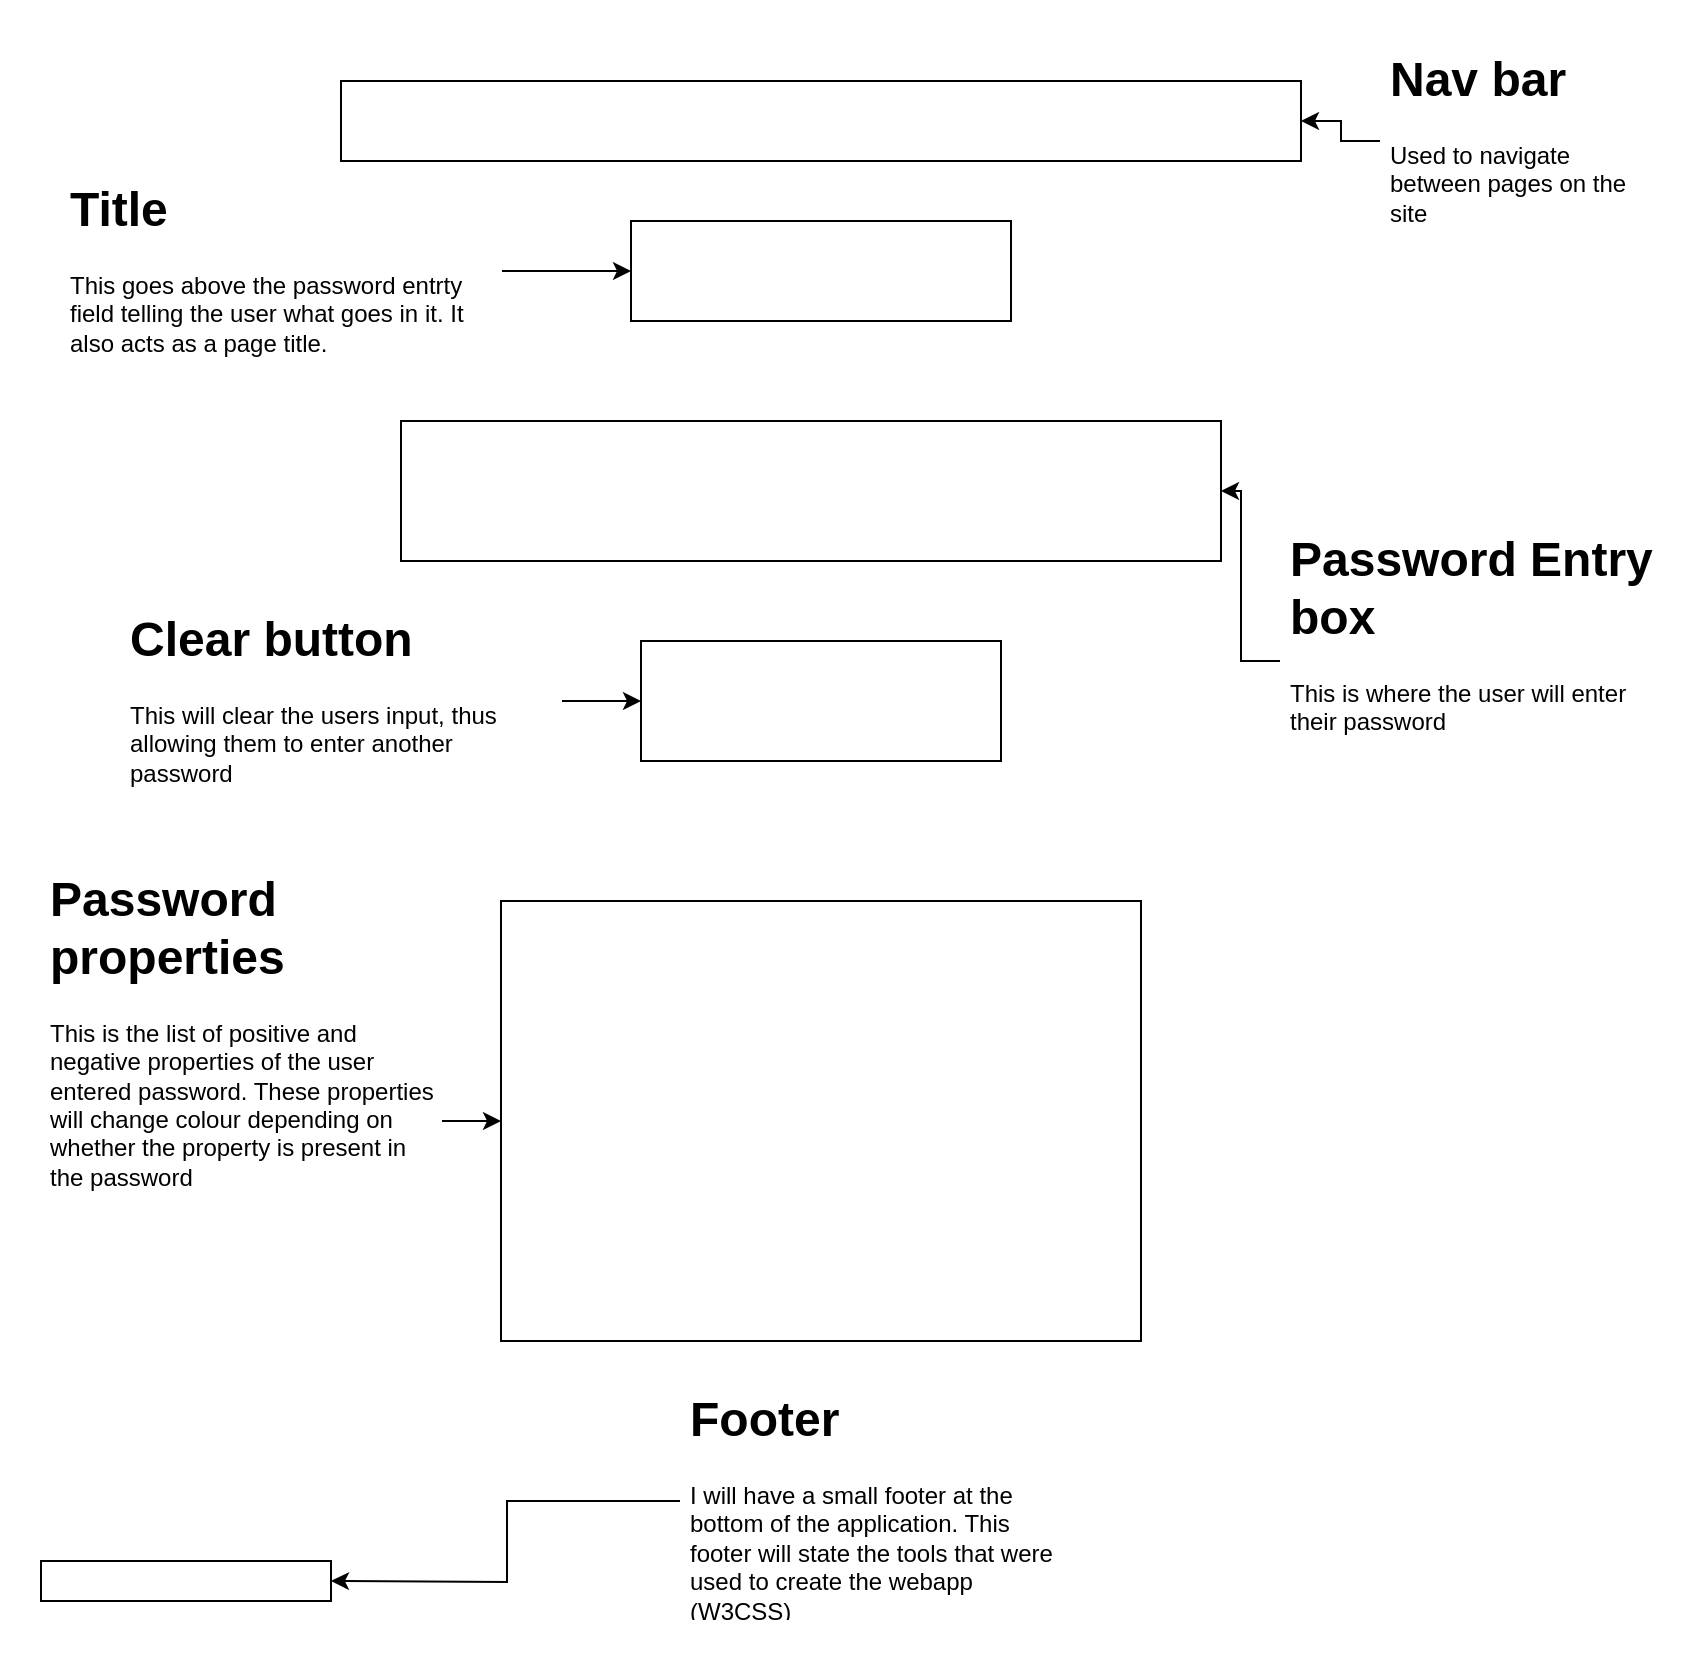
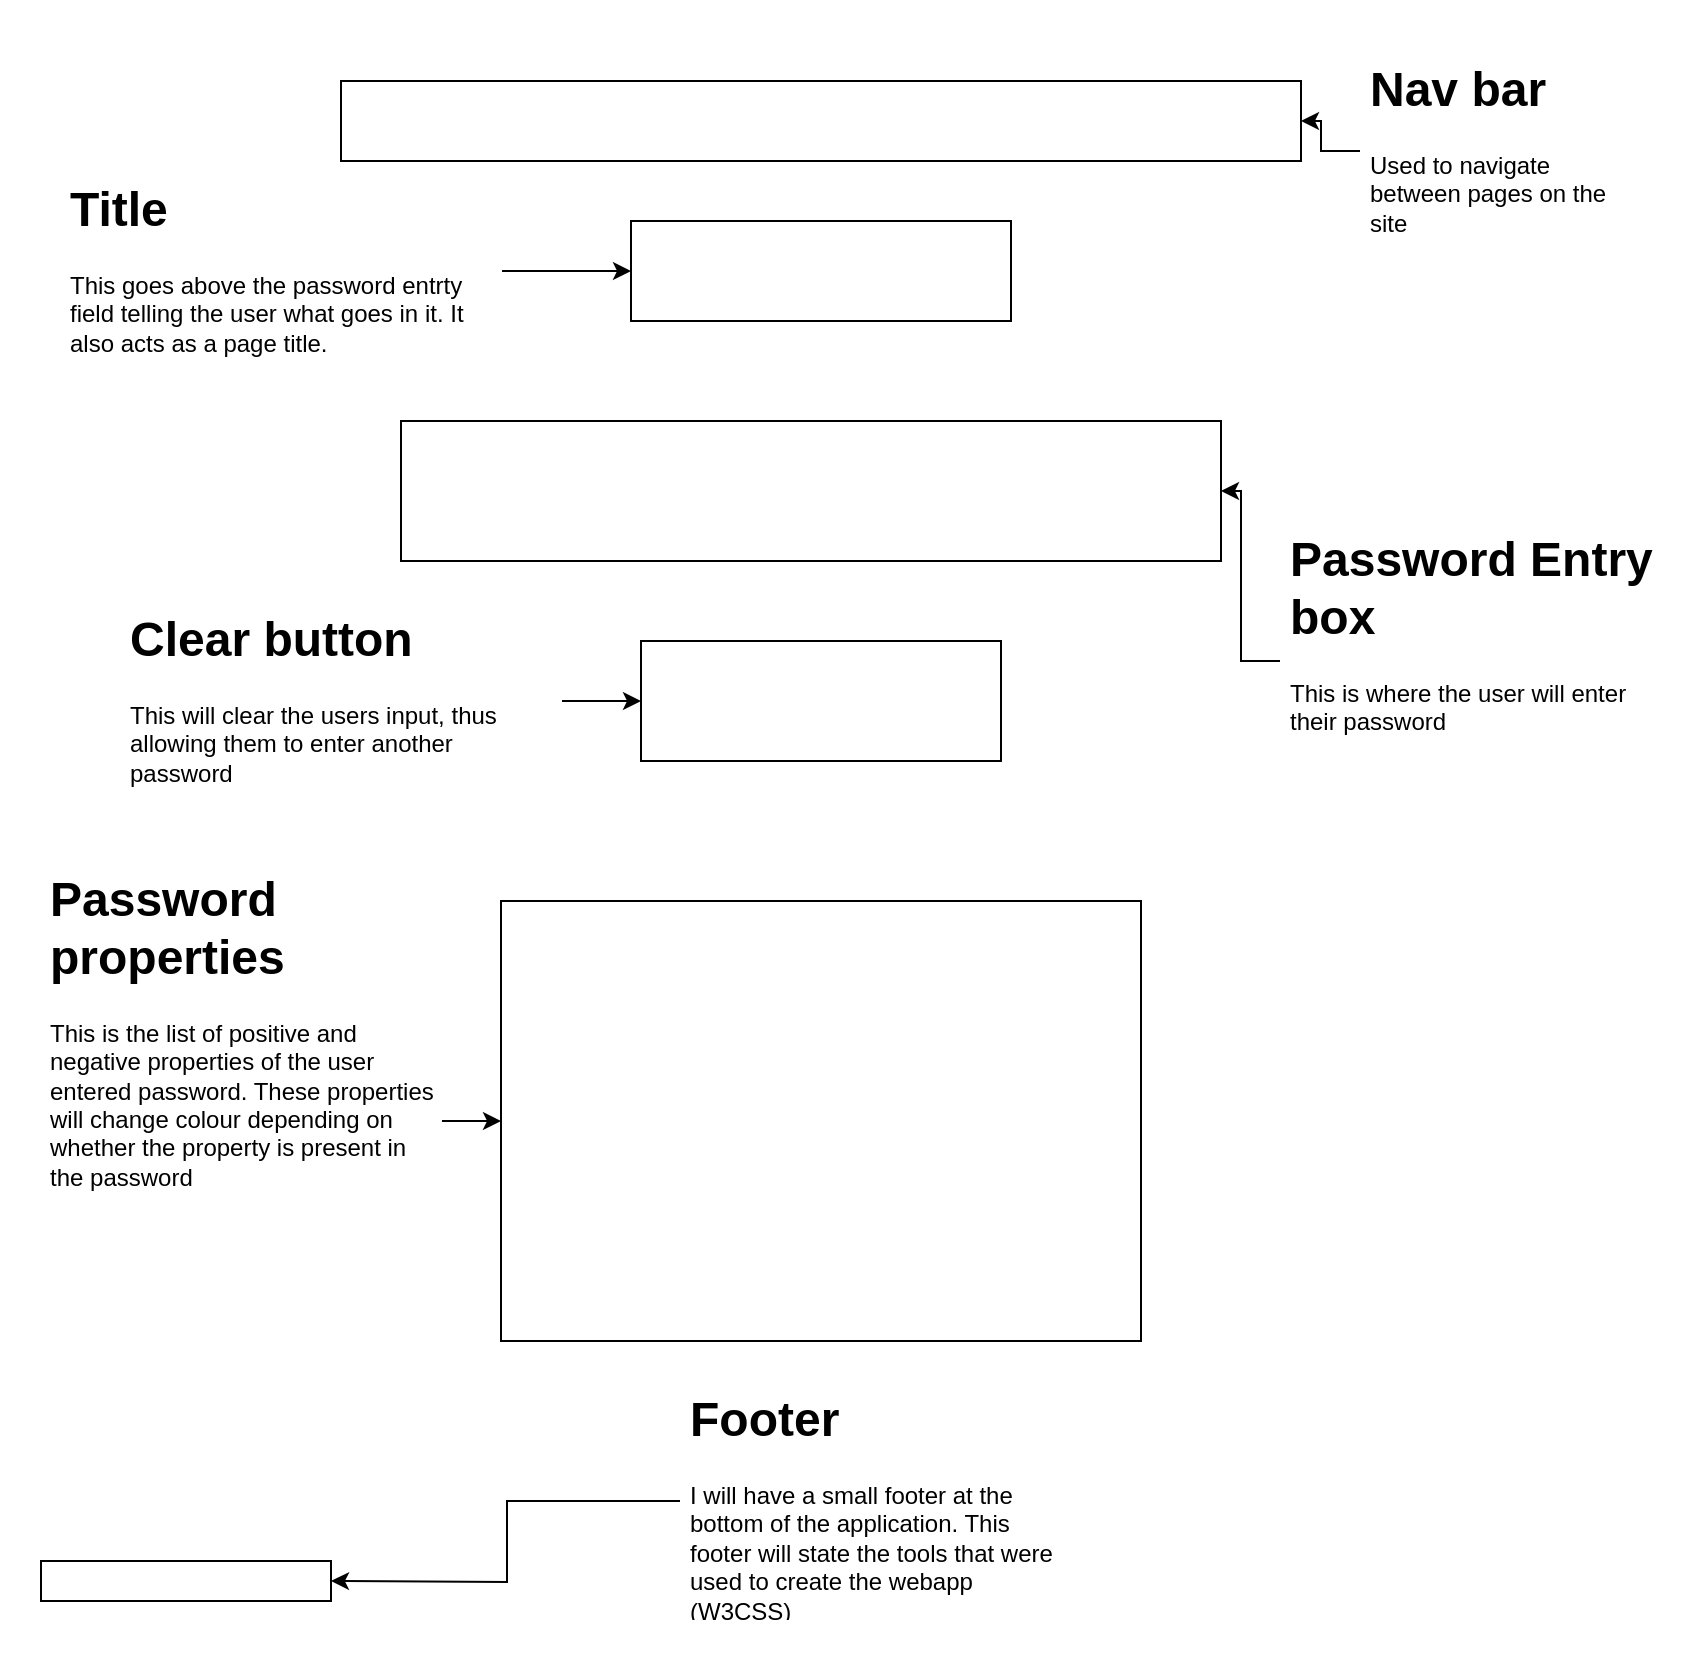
node "Nav bar Used to navigate between pages on the site": moved (1521, 141) -> (1501, 151)
